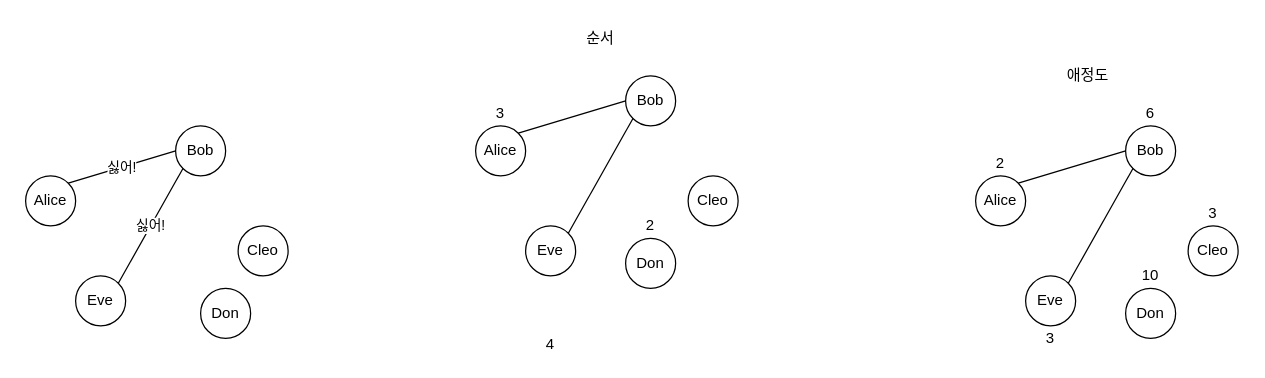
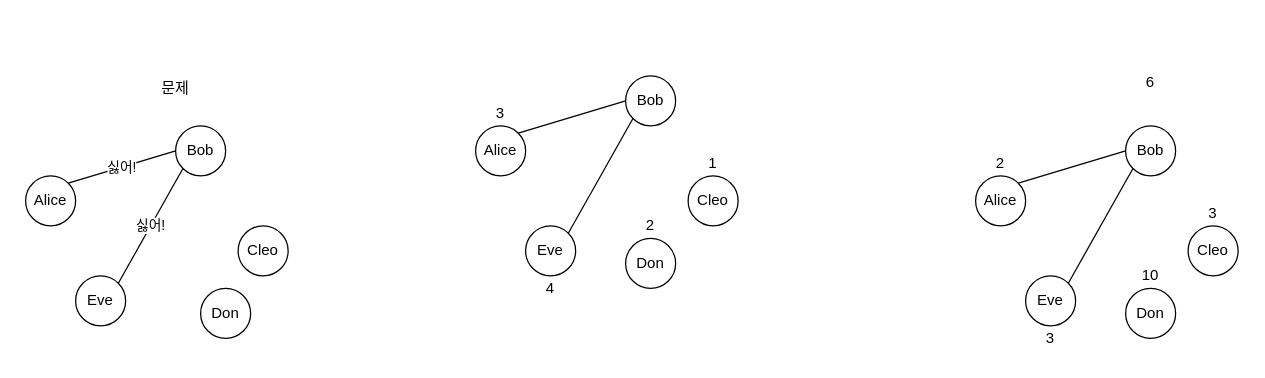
node "순서": removed
node "애정도": removed
node "문제": added
node "6": moved (1151, 113) -> (1151, 82)
node "1": added
node "4": moved (551, 344) -> (551, 288)
